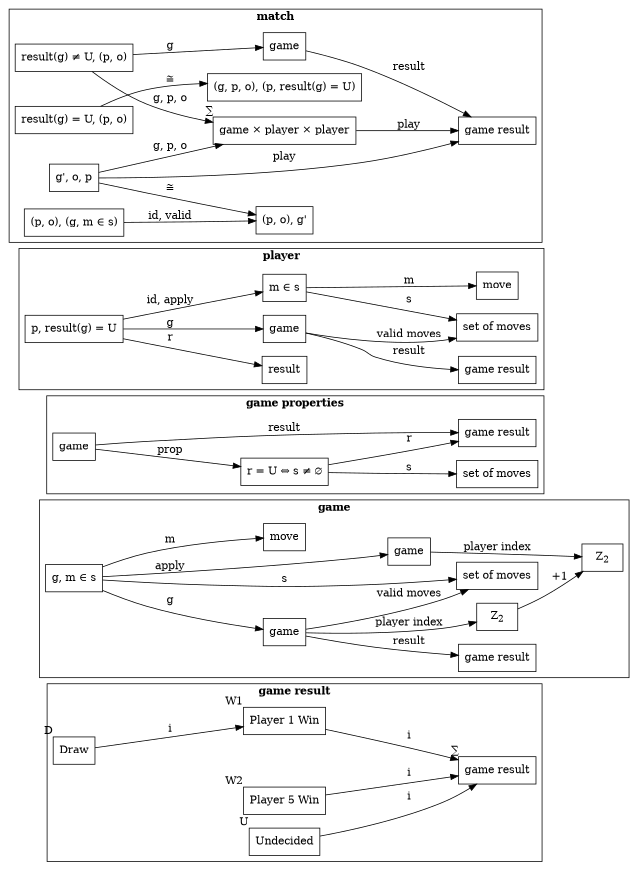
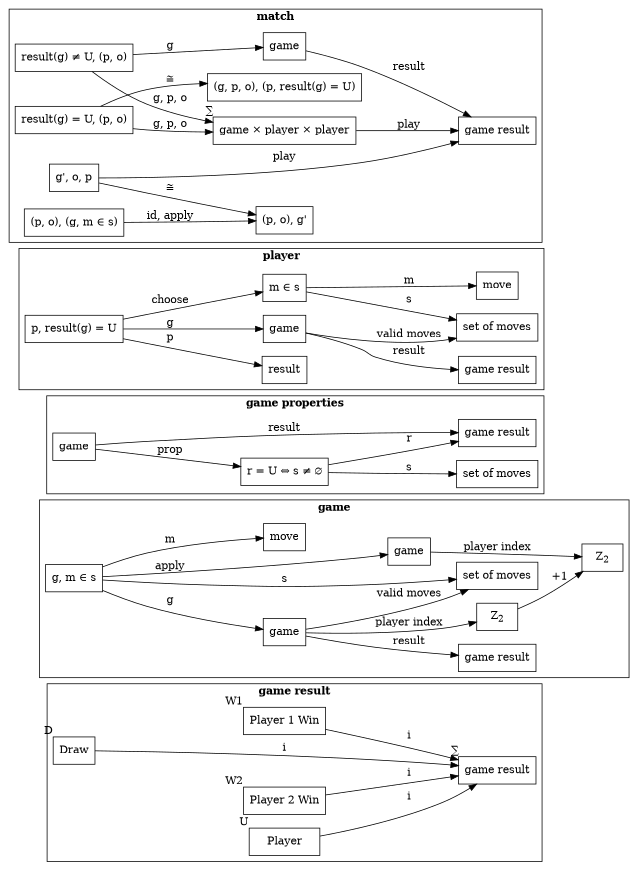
edge "g', o, p" -> "game × player × player": now "result(g) = U, (p, o)" -> "game × player × player"
edge "(p, o), (g, m ∈ s)" -> "(p, o), g'": label "id, valid" -> "id, apply"
edge "p, result(g) = U" -> "m ∈ s": label "id, apply" -> "choose"
edge "p, result(g) = U" -> "result": label "r" -> "p"
edge "Draw D" -> "Player 1 Win W1": now "Draw D" -> "game result ∑"
node "Player 5 Win W2": label "Player 5 Win W2" -> "Player 2 Win W2"
node "Undecided U": label "Undecided U" -> "Player U"
